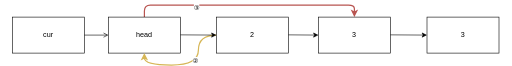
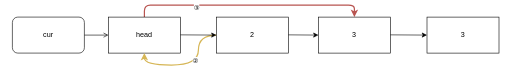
node "cur": shape rectangle -> rounded rectangle
